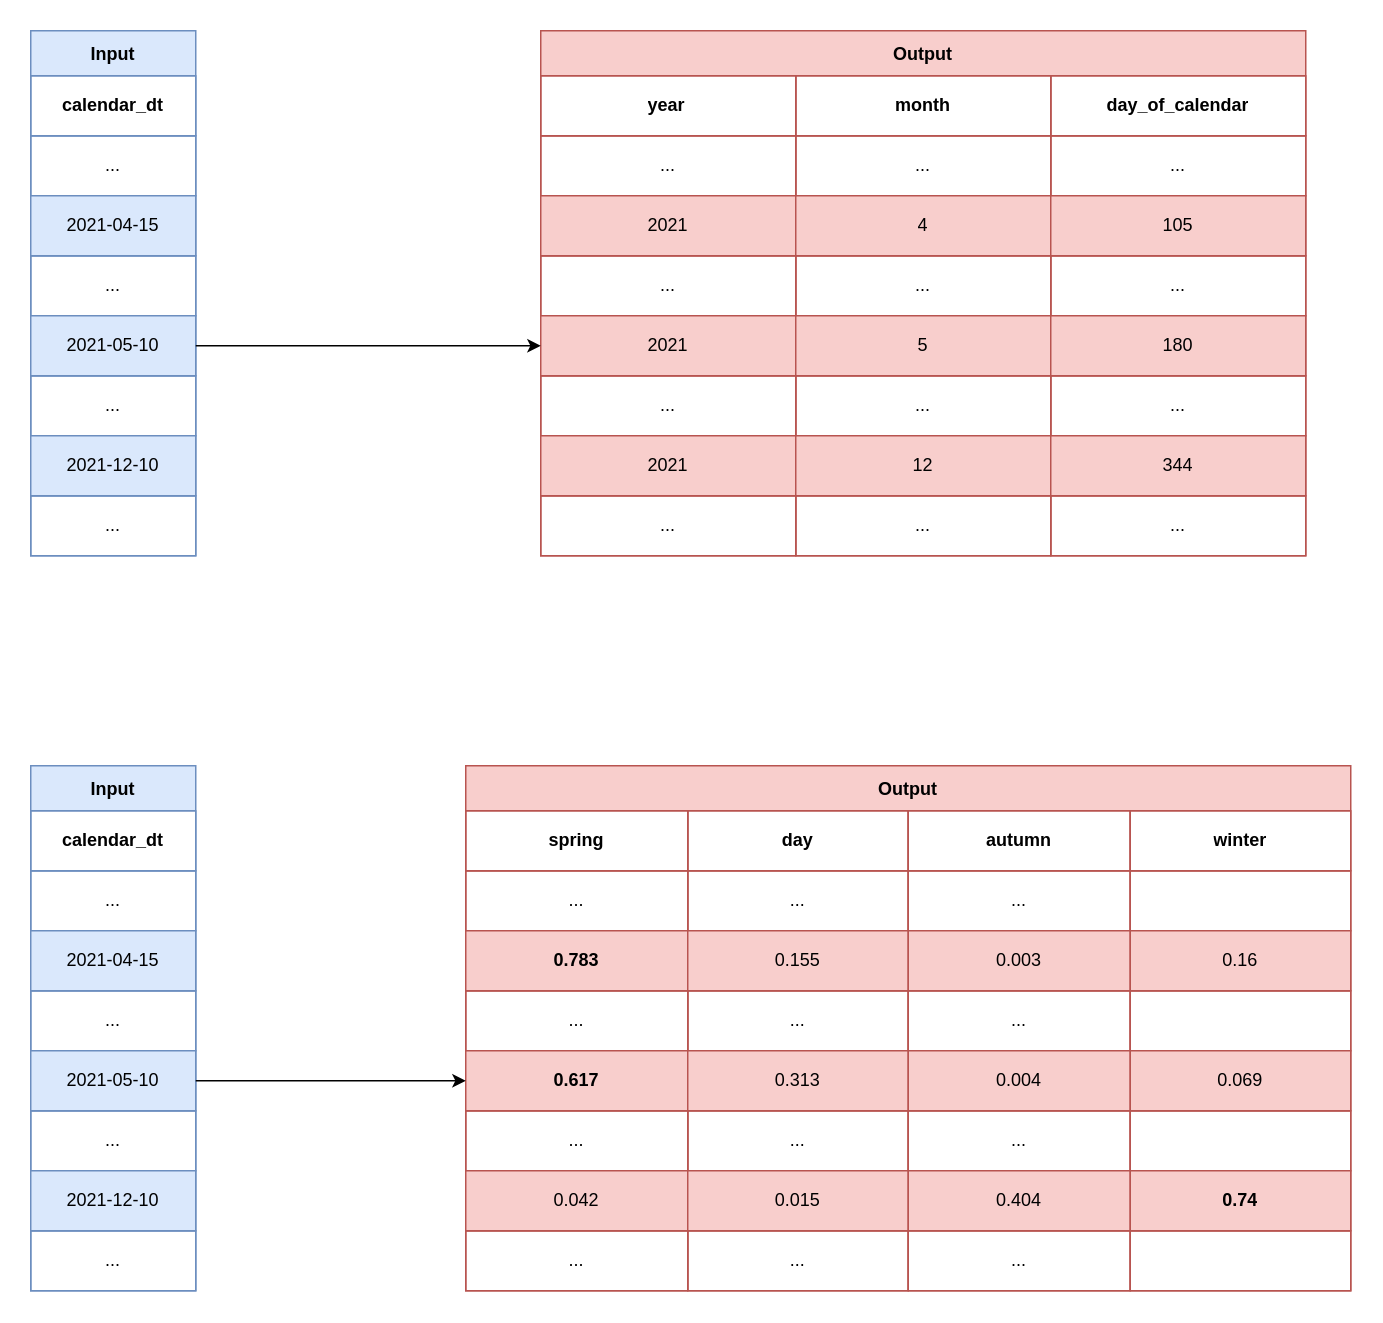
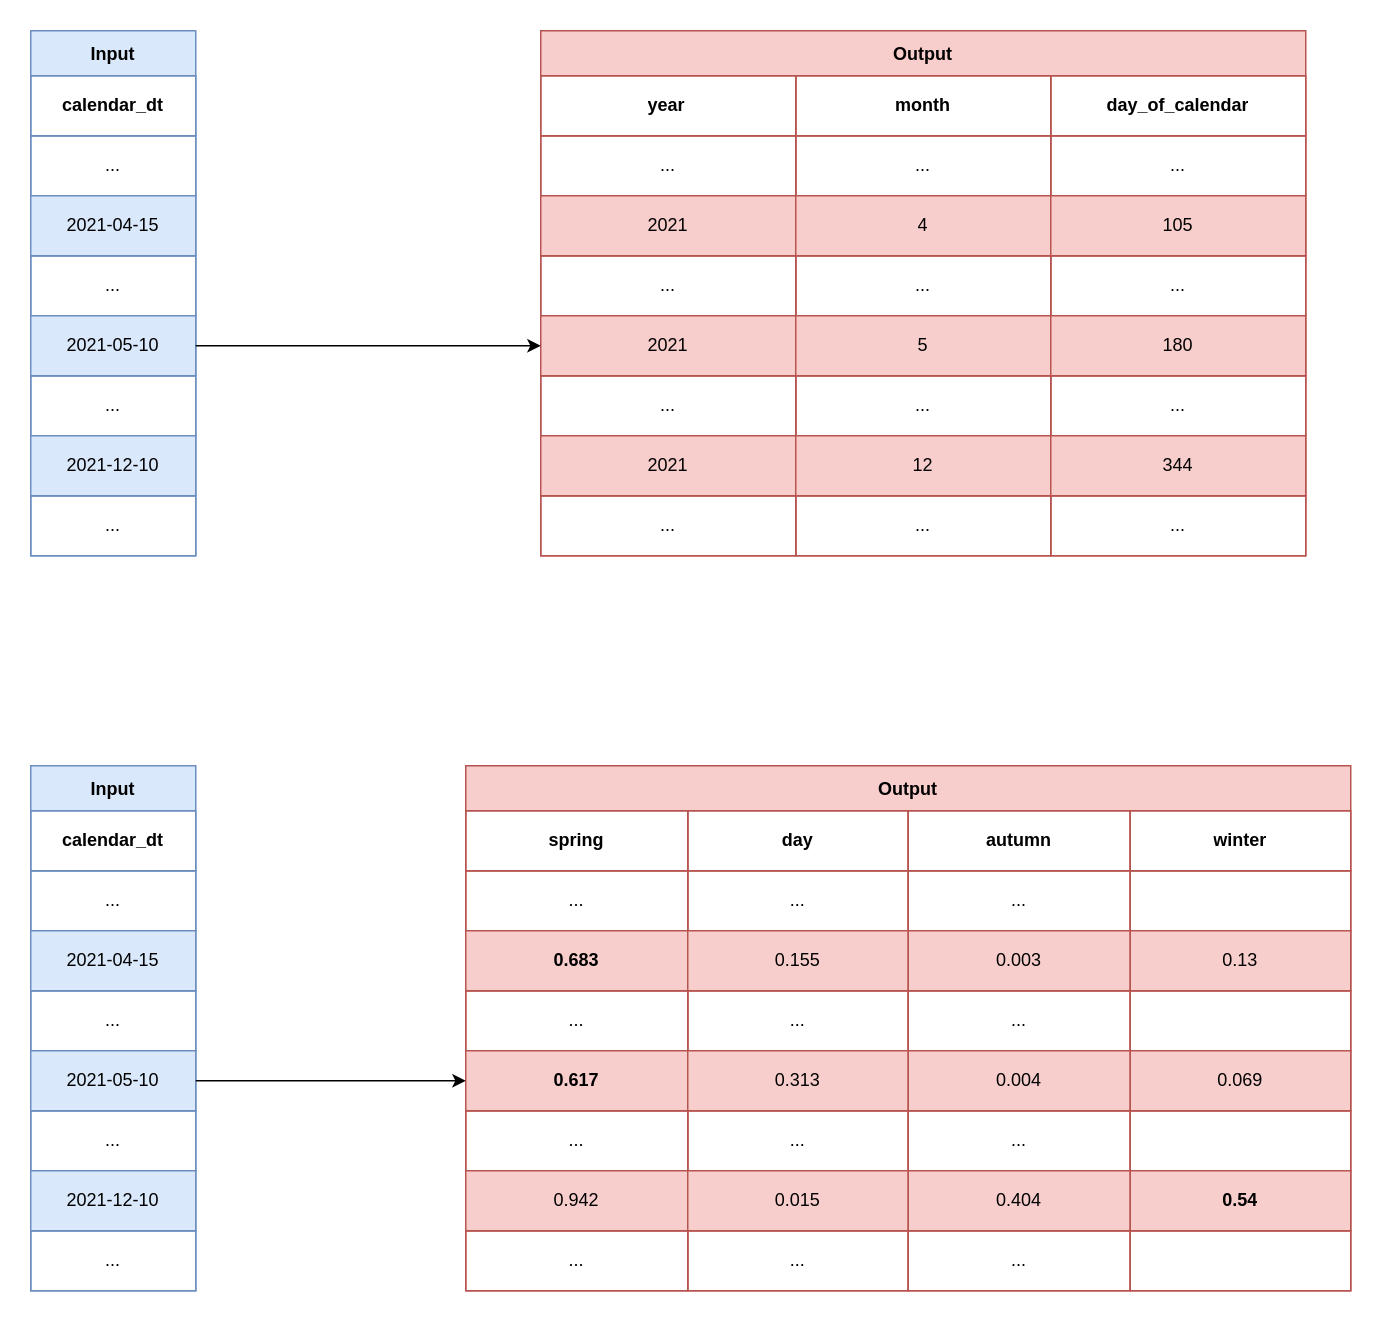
node "0.783": label "0.783" -> "0.683"
node "0.16": label "0.16" -> "0.13"
node "0.042": label "0.042" -> "0.942"
node "0.74": label "0.74" -> "0.54"
